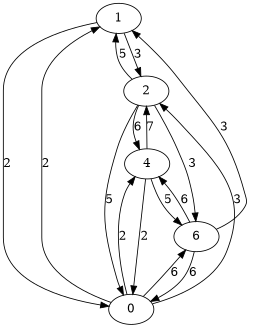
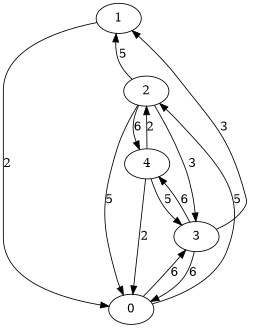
edge "1" -> "2": removed, label "3"
edge "4" -> "2": label "7" -> "2"
edge "0" -> "1": removed, label "2"
edge "0" -> "2": label "3" -> "5"
node "6": label "6" -> "3"
edge "0" -> "4": removed, label "2"
